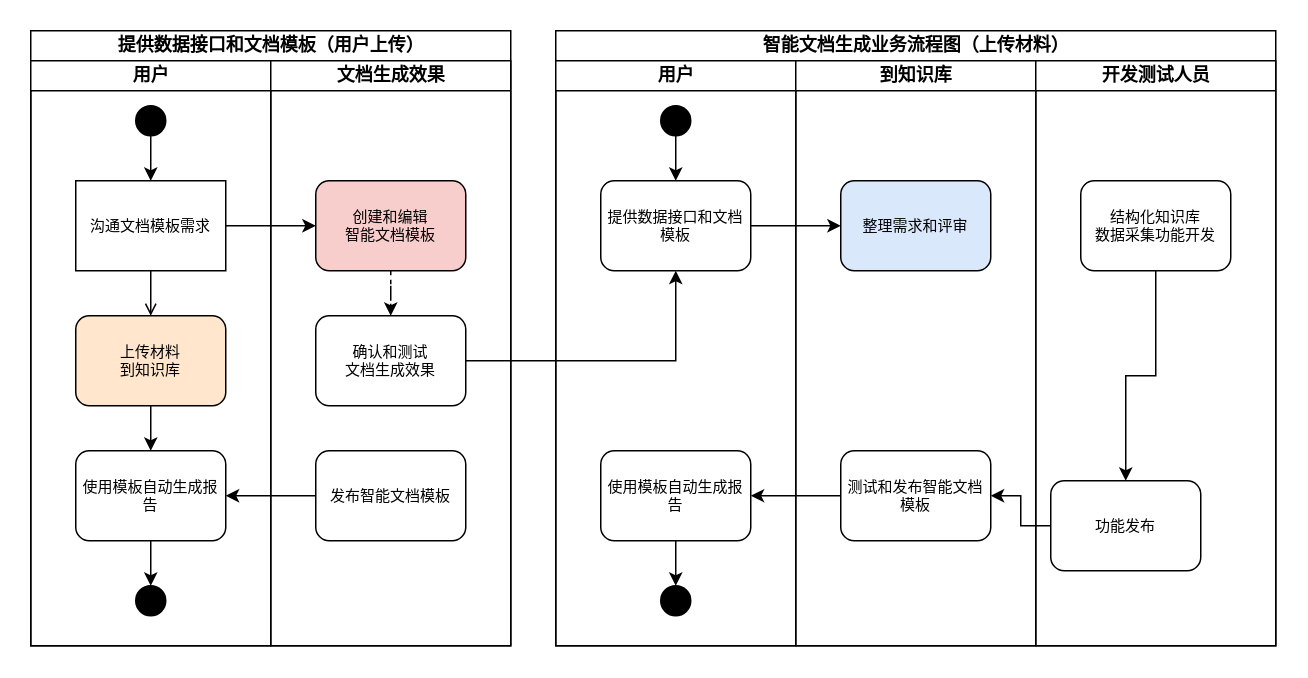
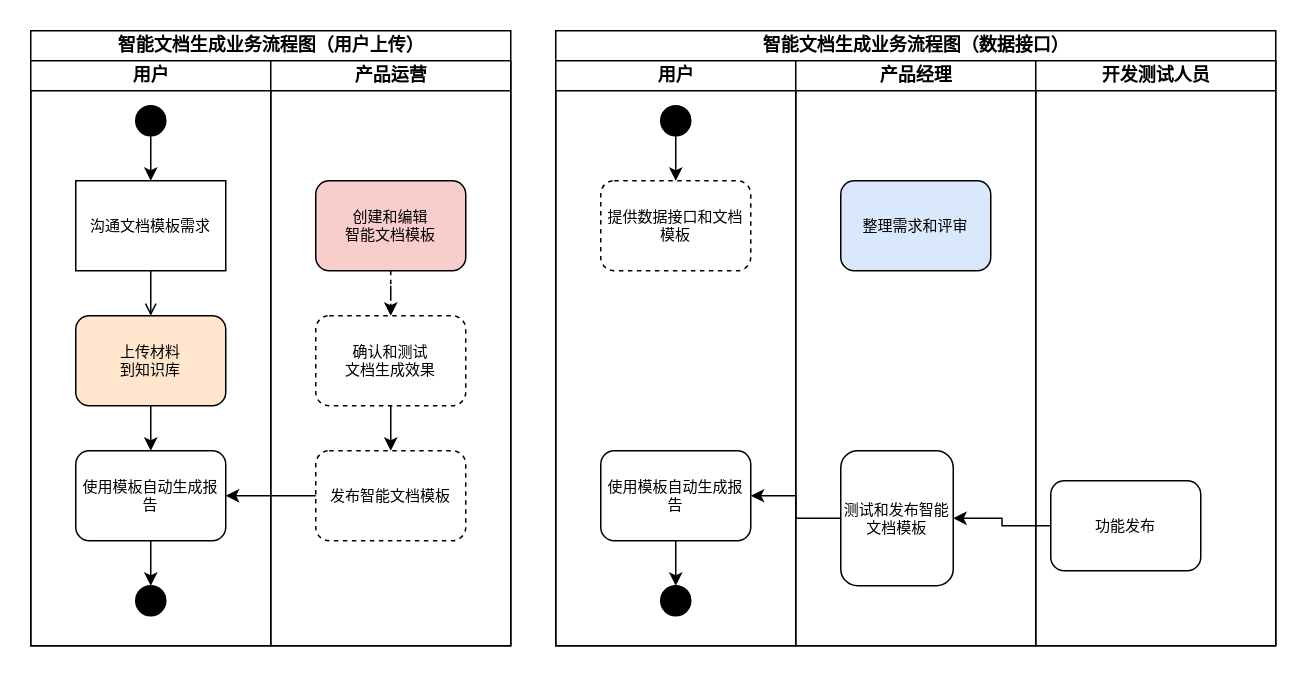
node "提供数据接口和文档模板（用户上传）": label "提供数据接口和文档模板（用户上传）" -> "智能文档生成业务流程图（用户上传）"
node "智能文档生成业务流程图（上传材料）": label "智能文档生成业务流程图（上传材料）" -> "智能文档生成业务流程图（数据接口）"
node "文档生成效果": label "文档生成效果" -> "产品运营"
node "到知识库": label "到知识库" -> "产品经理"
edge "沟通文档模板需求" -> "创建和编辑 智能文档模板": removed
node "提供数据接口和文档模板": style solid -> dashed
edge "提供数据接口和文档模板" -> "整理需求和评审": removed
node "结构化知识库 数据采集功能开发": removed
node "确认和测试 文档生成效果": style solid -> dashed
edge "确认和测试 文档生成效果" -> "提供数据接口和文档模板": now "确认和测试 文档生成效果" -> "发布智能文档模板"
edge "结构化知识库 数据采集功能开发" -> "功能发布": removed
node "发布智能文档模板": style solid -> dashed
node "测试和发布智能文档模板": size 150x90 -> 113x135
